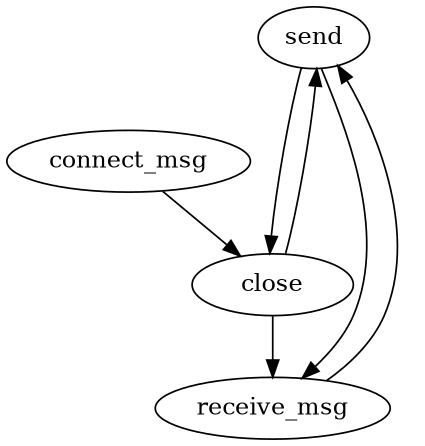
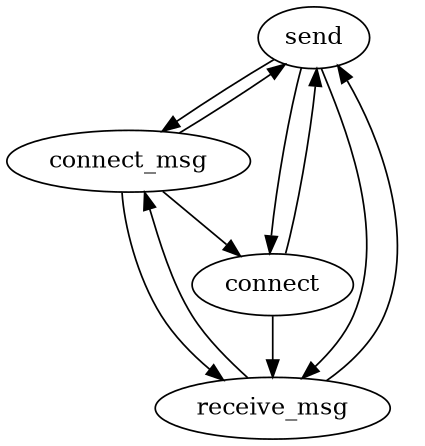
edge "send" -> "connect_msg": added
edge "connect_msg" -> "send": added
node "close": label "close" -> "connect"
edge "connect_msg" -> "receive_msg": added
edge "receive_msg" -> "connect_msg": added
